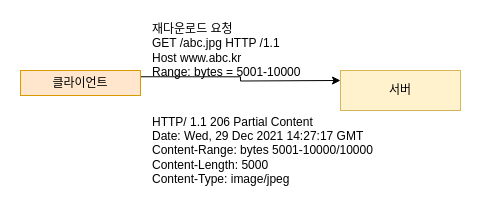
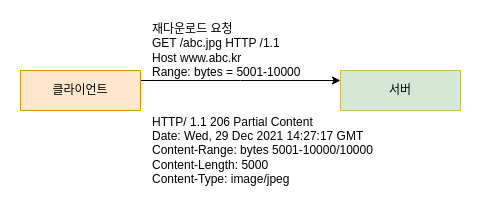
node "클라이언트": size 120x25 -> 120x40
node "서버": fillcolor #fff2cc -> #d5e8d4
